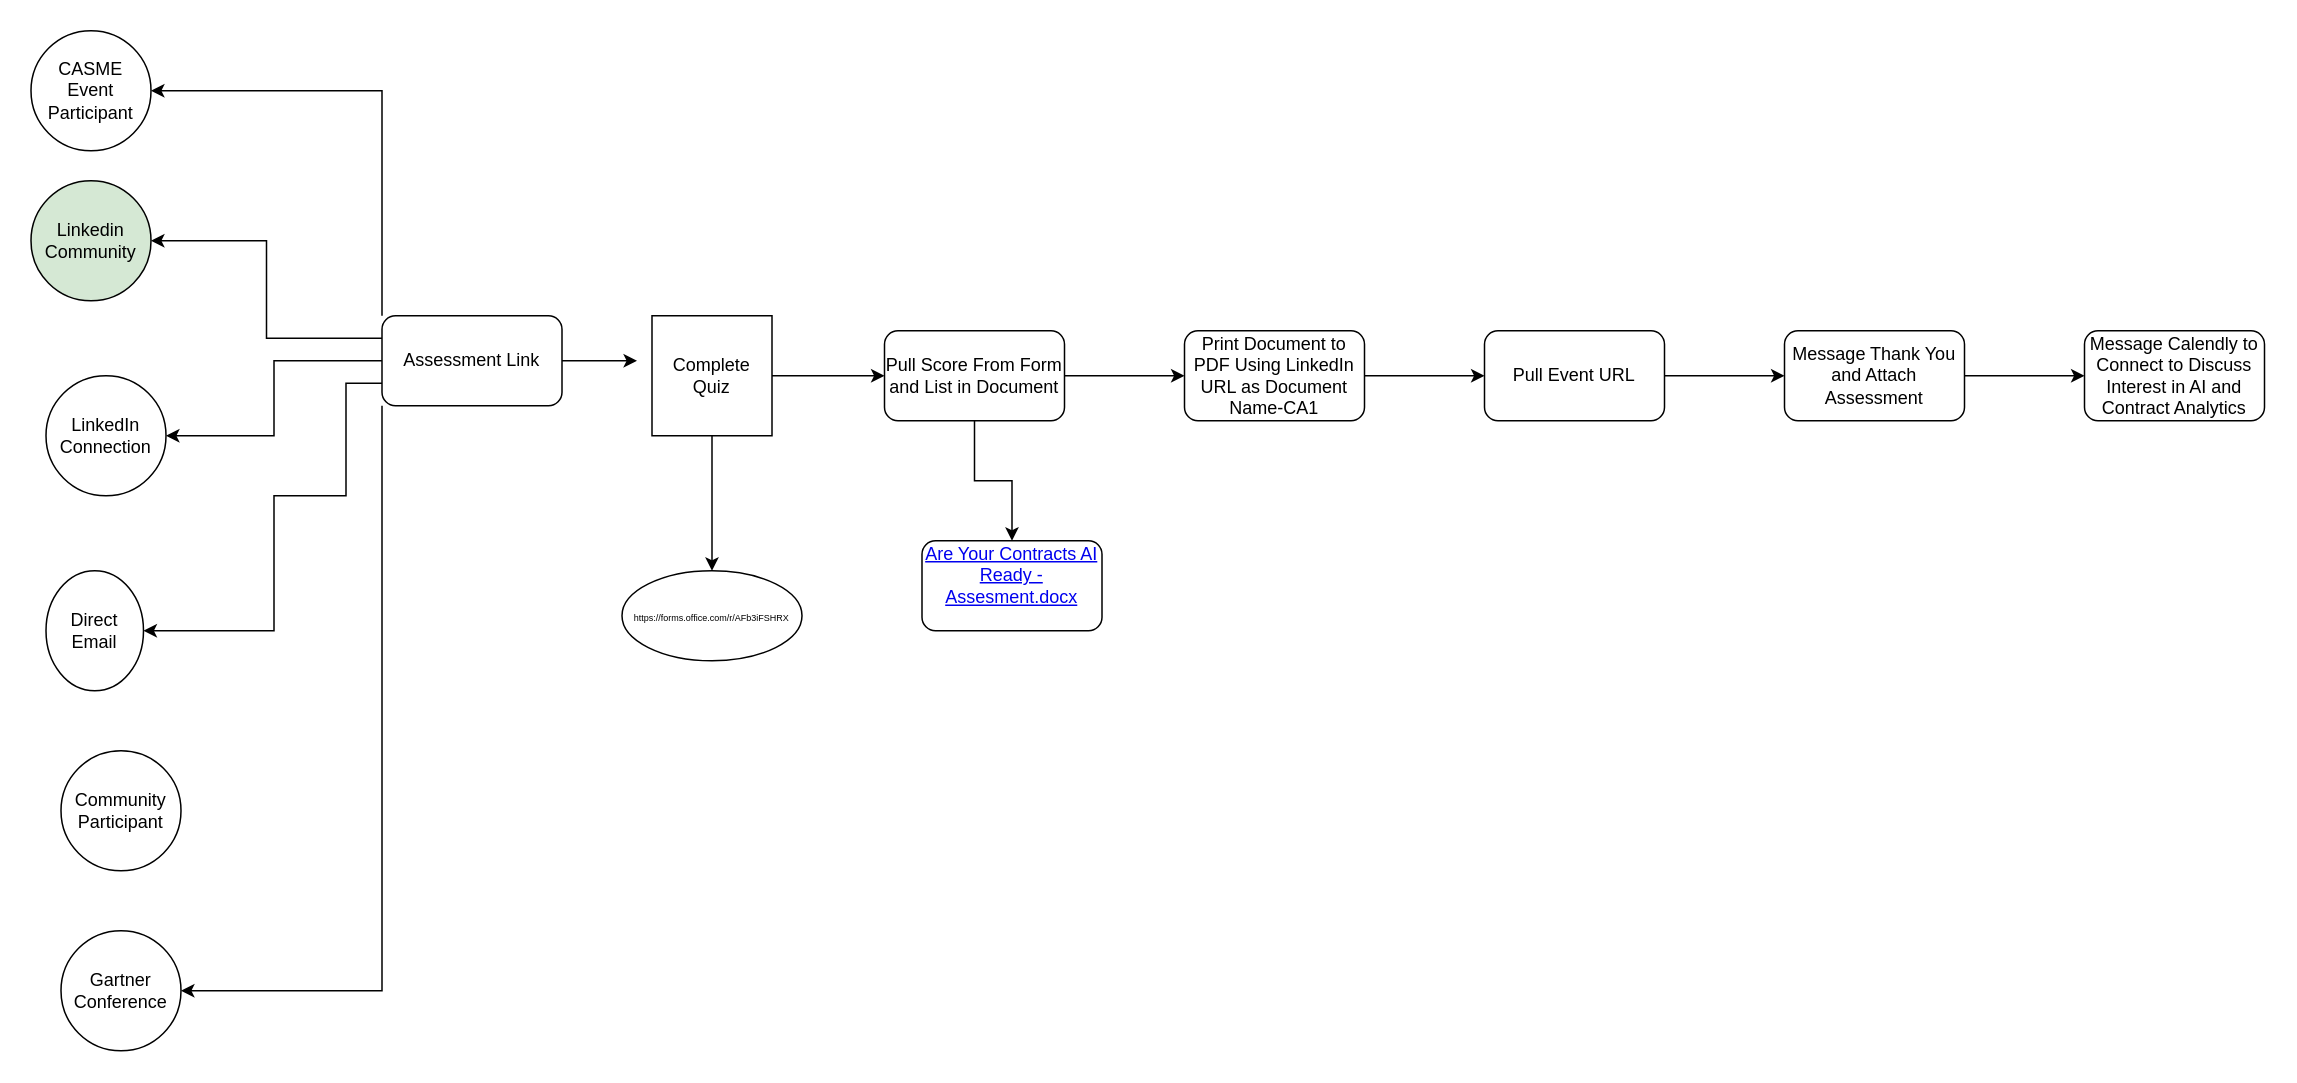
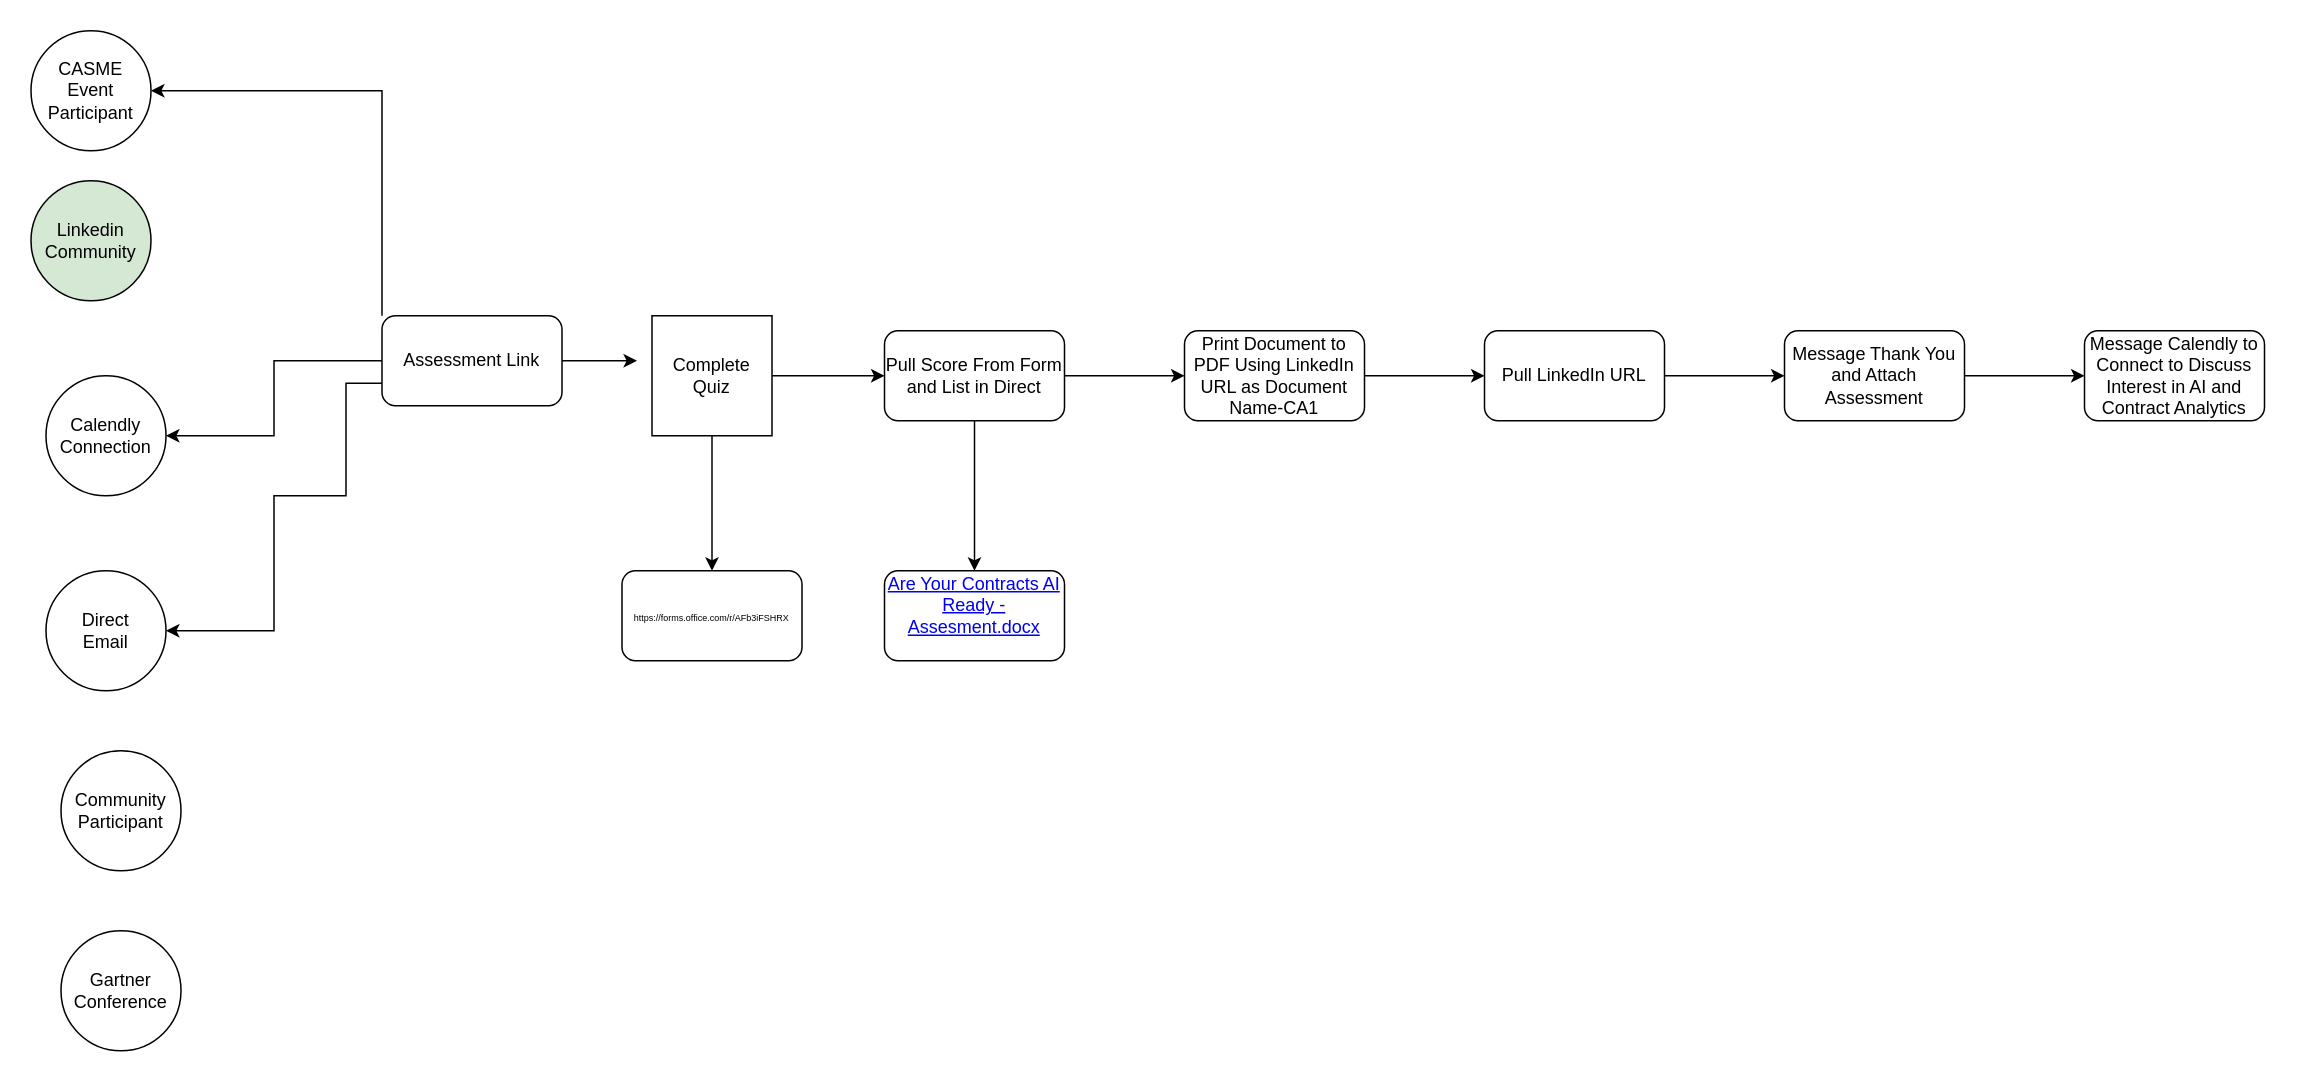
edge "Assessment Link" -> "Linkedin Community": removed
node "Pull Score From Form and List in Document": label "Pull Score From Form and List in Document" -> "Pull Score From Form and List in Direct"
node "Pull Event URL": label "Pull Event URL" -> "Pull LinkedIn URL"
node "LinkedIn Connection": label "LinkedIn Connection" -> "Calendly Connection"
node "Are Your Contracts AI Ready - Assesment.docx": moved (1012, 586) -> (974, 616)
node "https://forms.office.com/r/AFb3iFSHRX": shape ellipse -> rounded rectangle
node "Direct Email": size 98x120 -> 120x120
edge "Assessment Link" -> "Gartner Conference": removed
